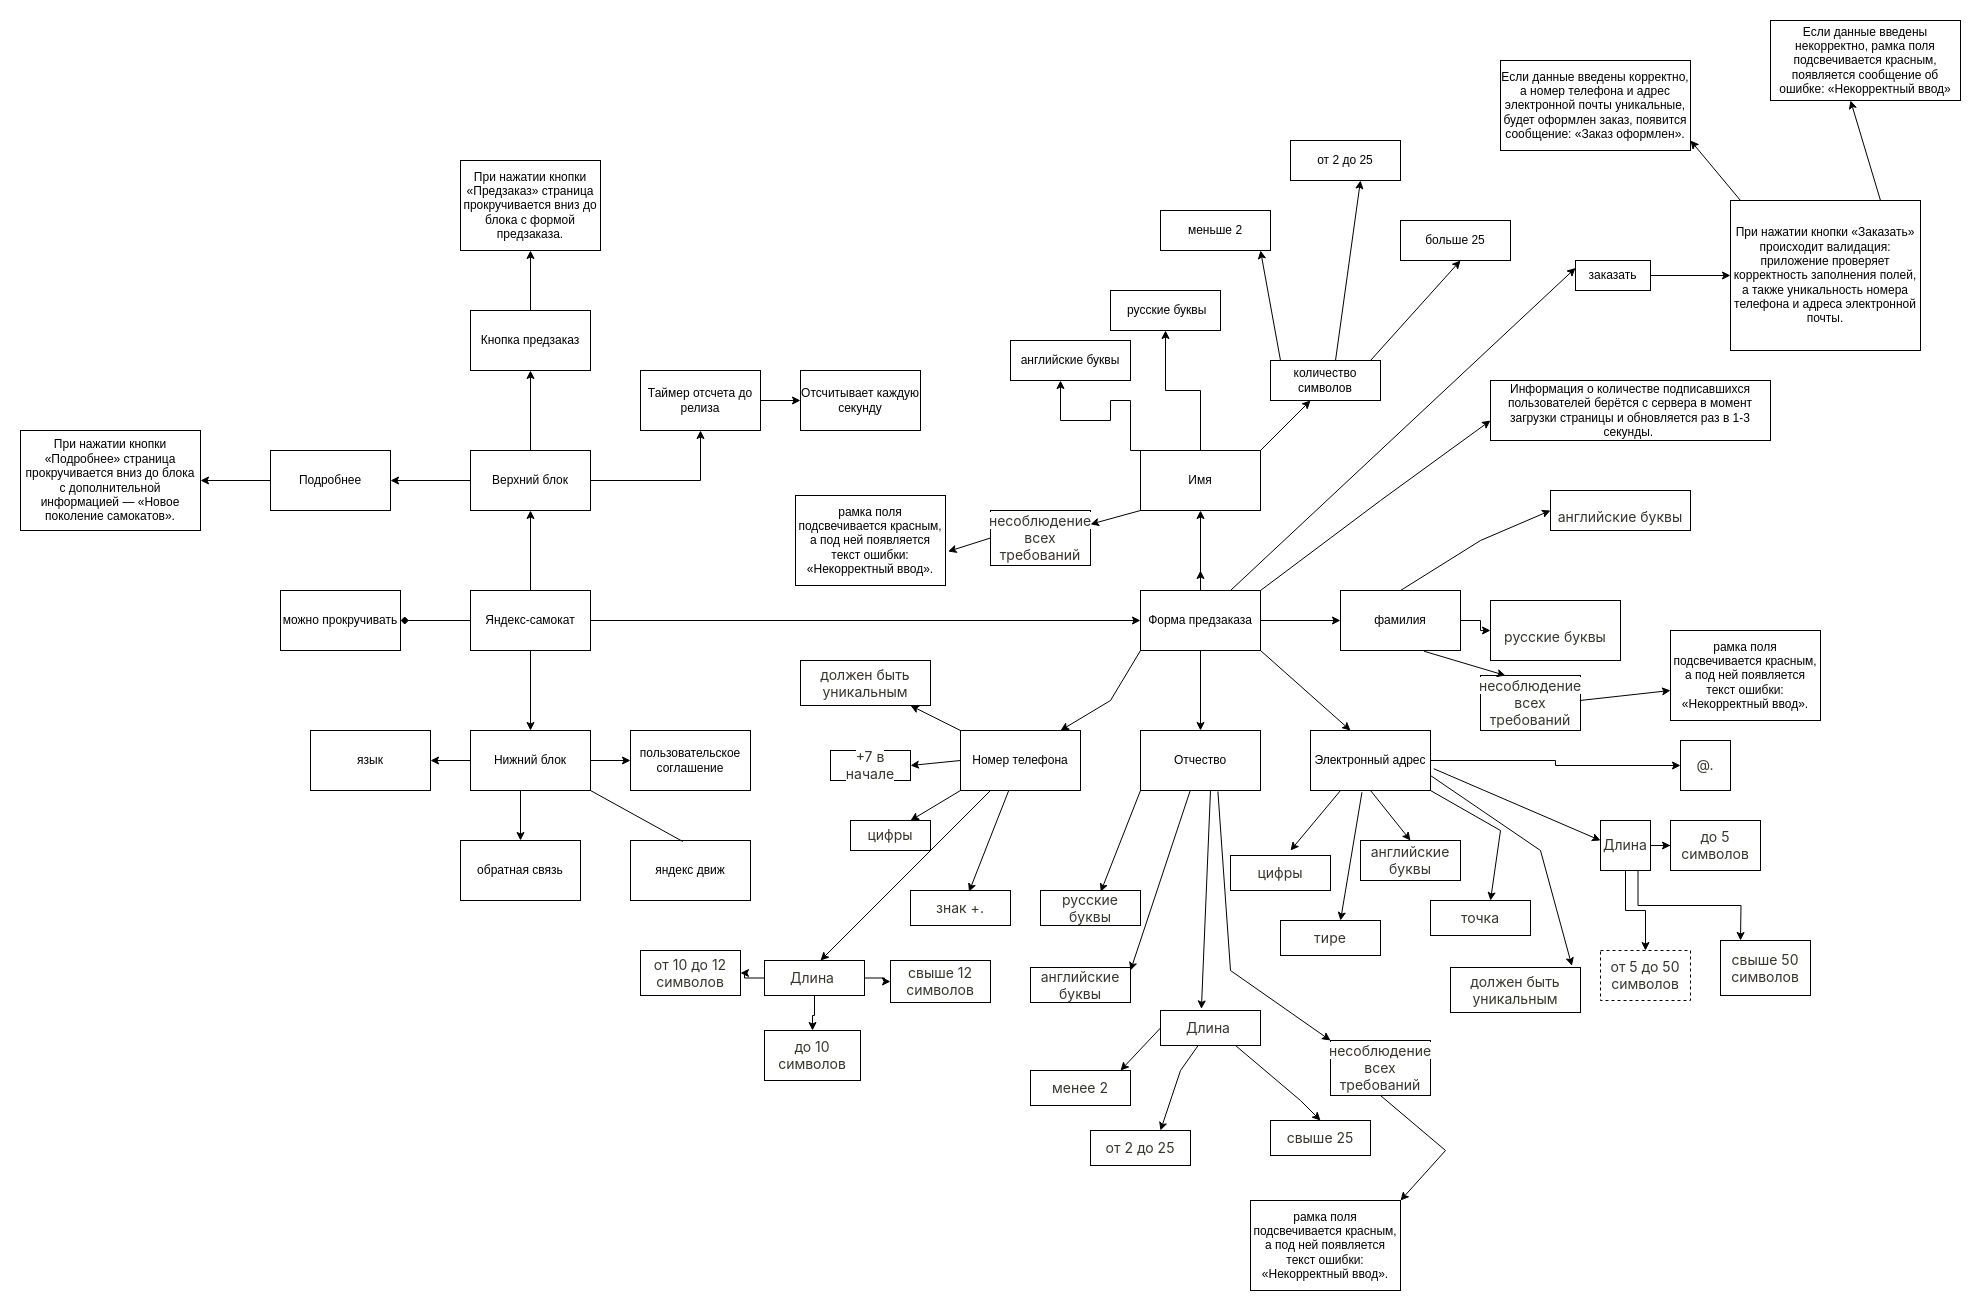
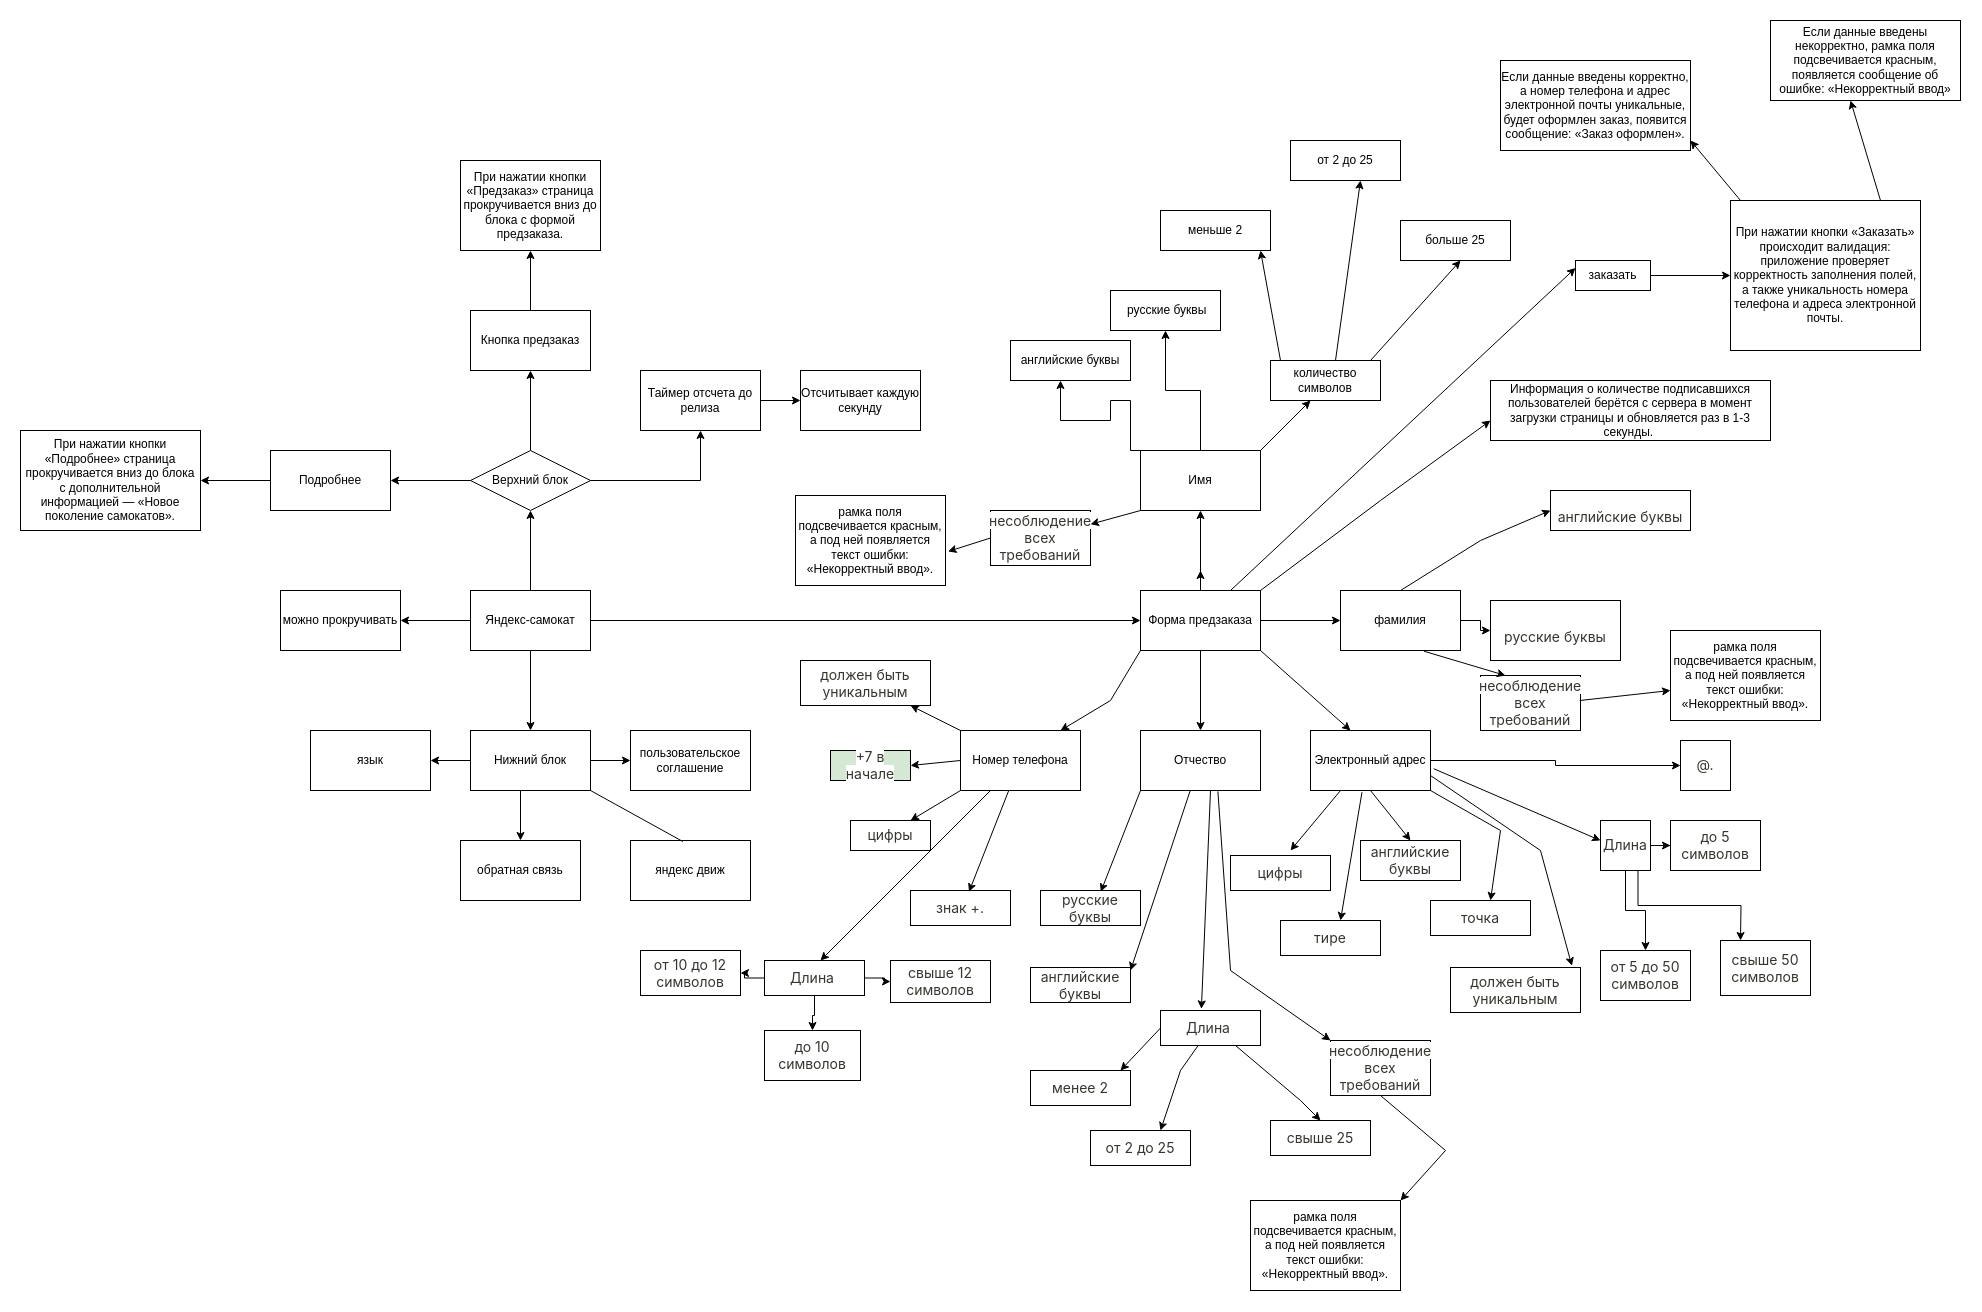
node "Верхний блок": shape rectangle -> diamond
edge "Яндекс-самокат" -> "можно прокручивать": arrowhead diamond -> classic
node "+7 в начале": fillcolor #ffffff -> #d5e8d4
node "от 5 до 50 символов": style dashed -> solid
